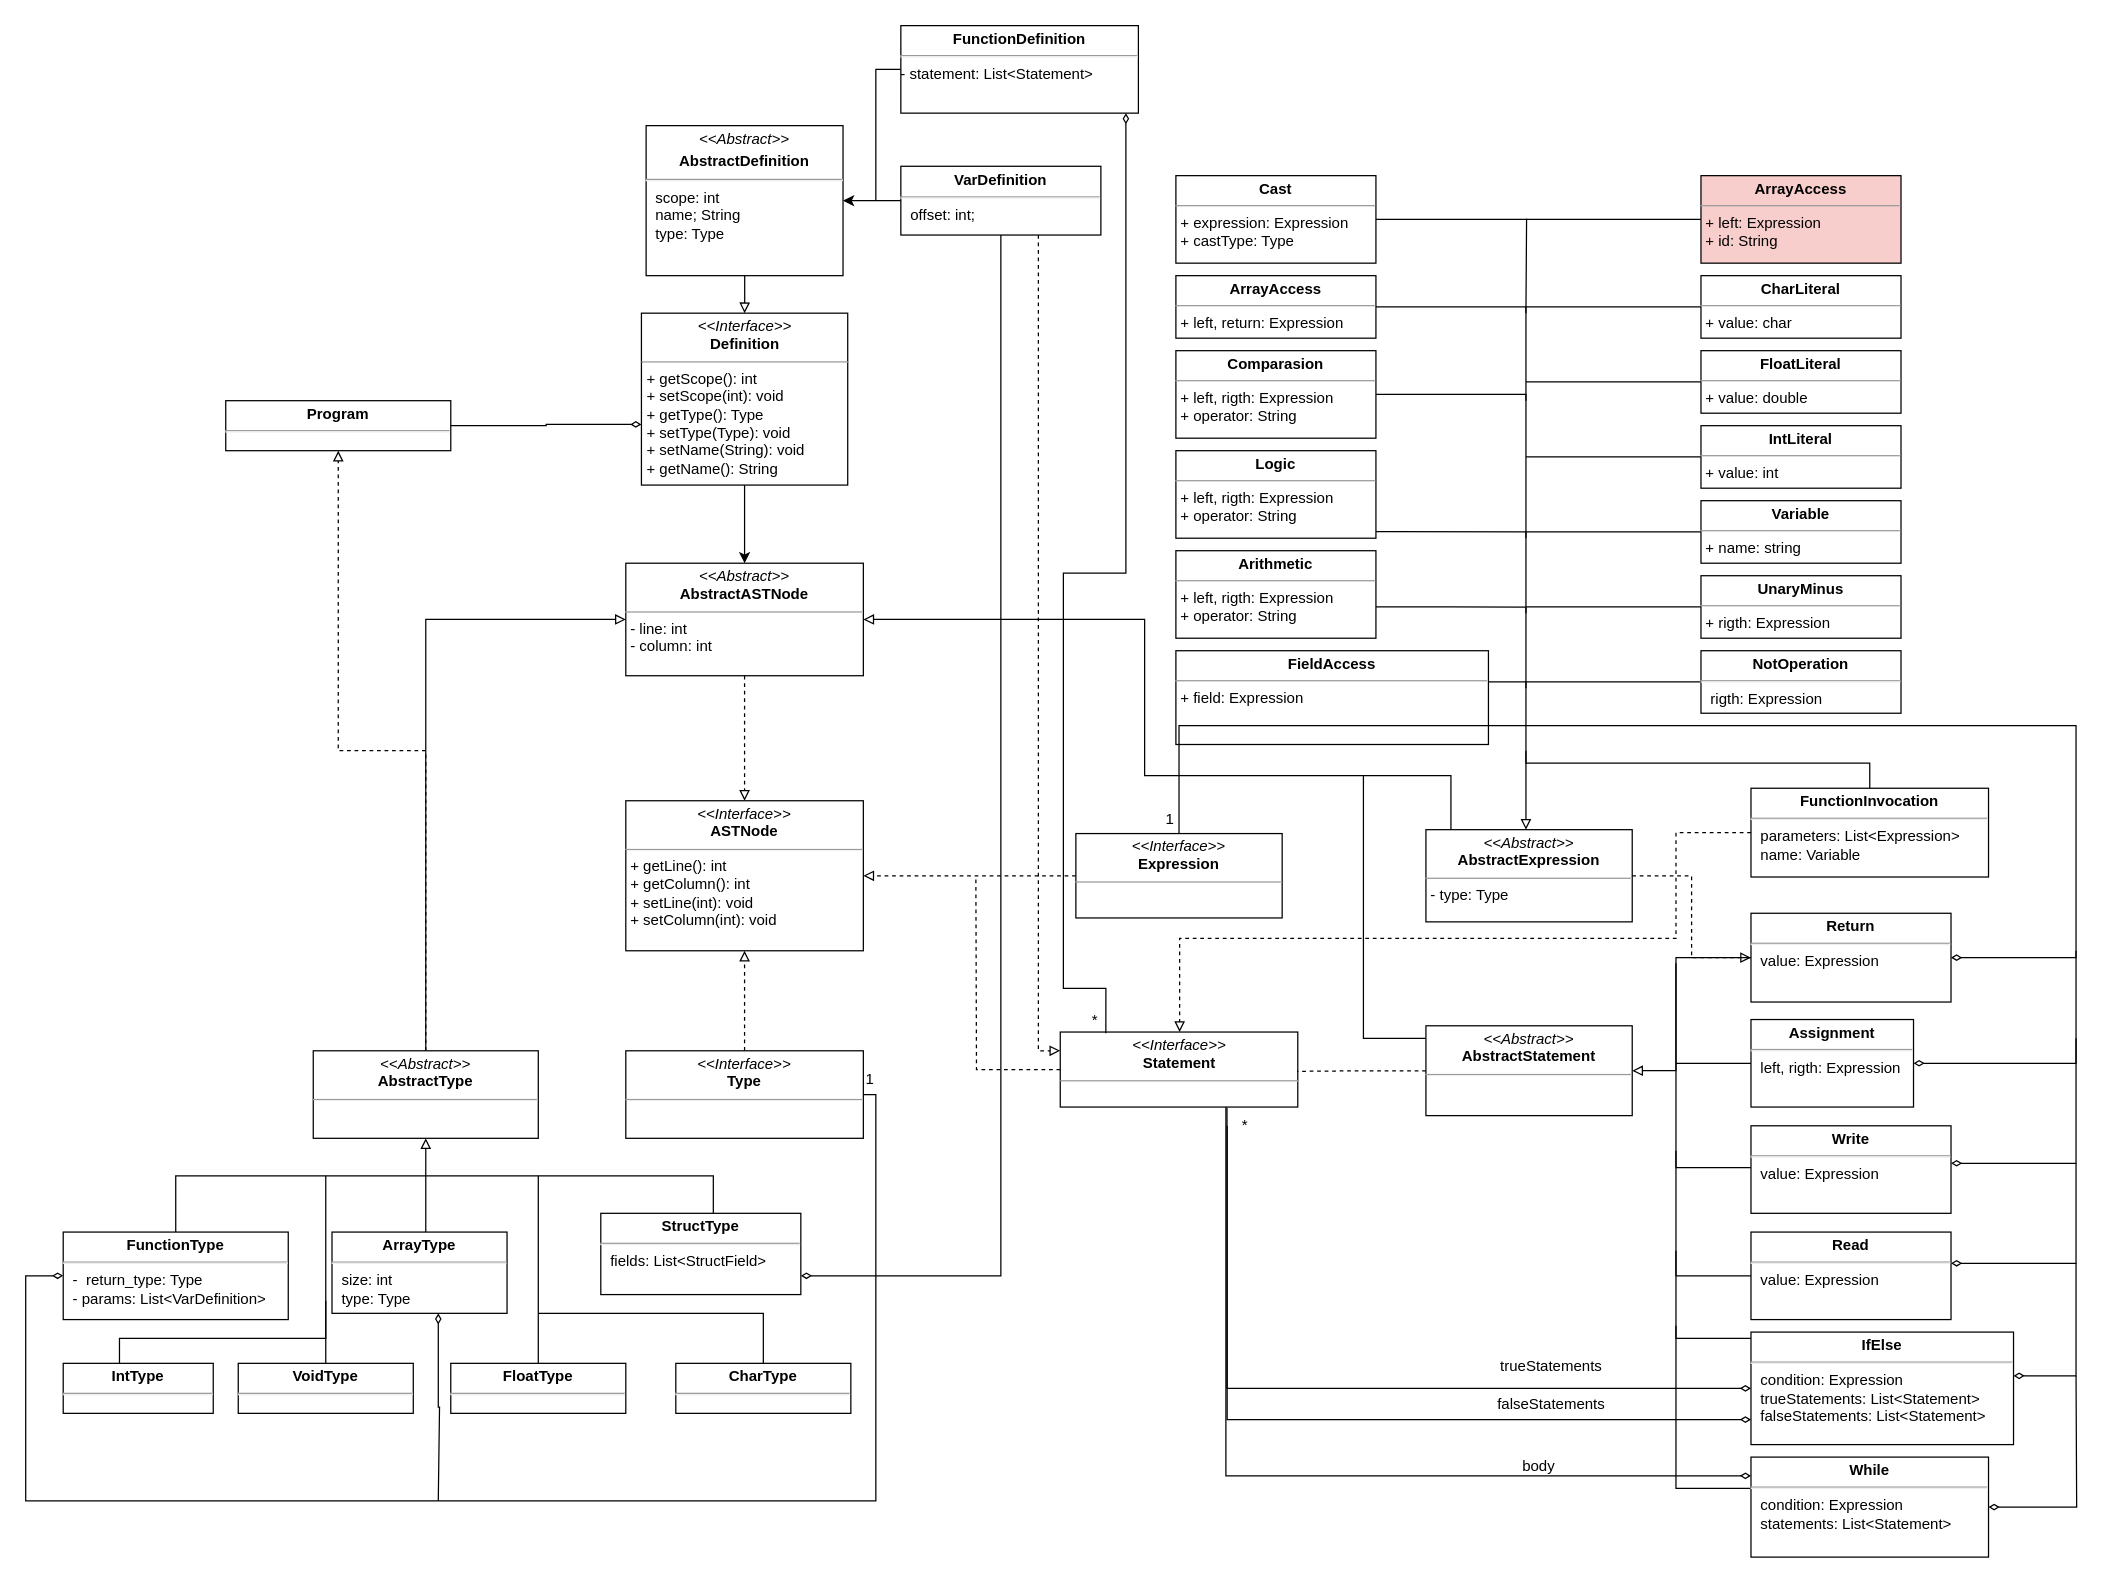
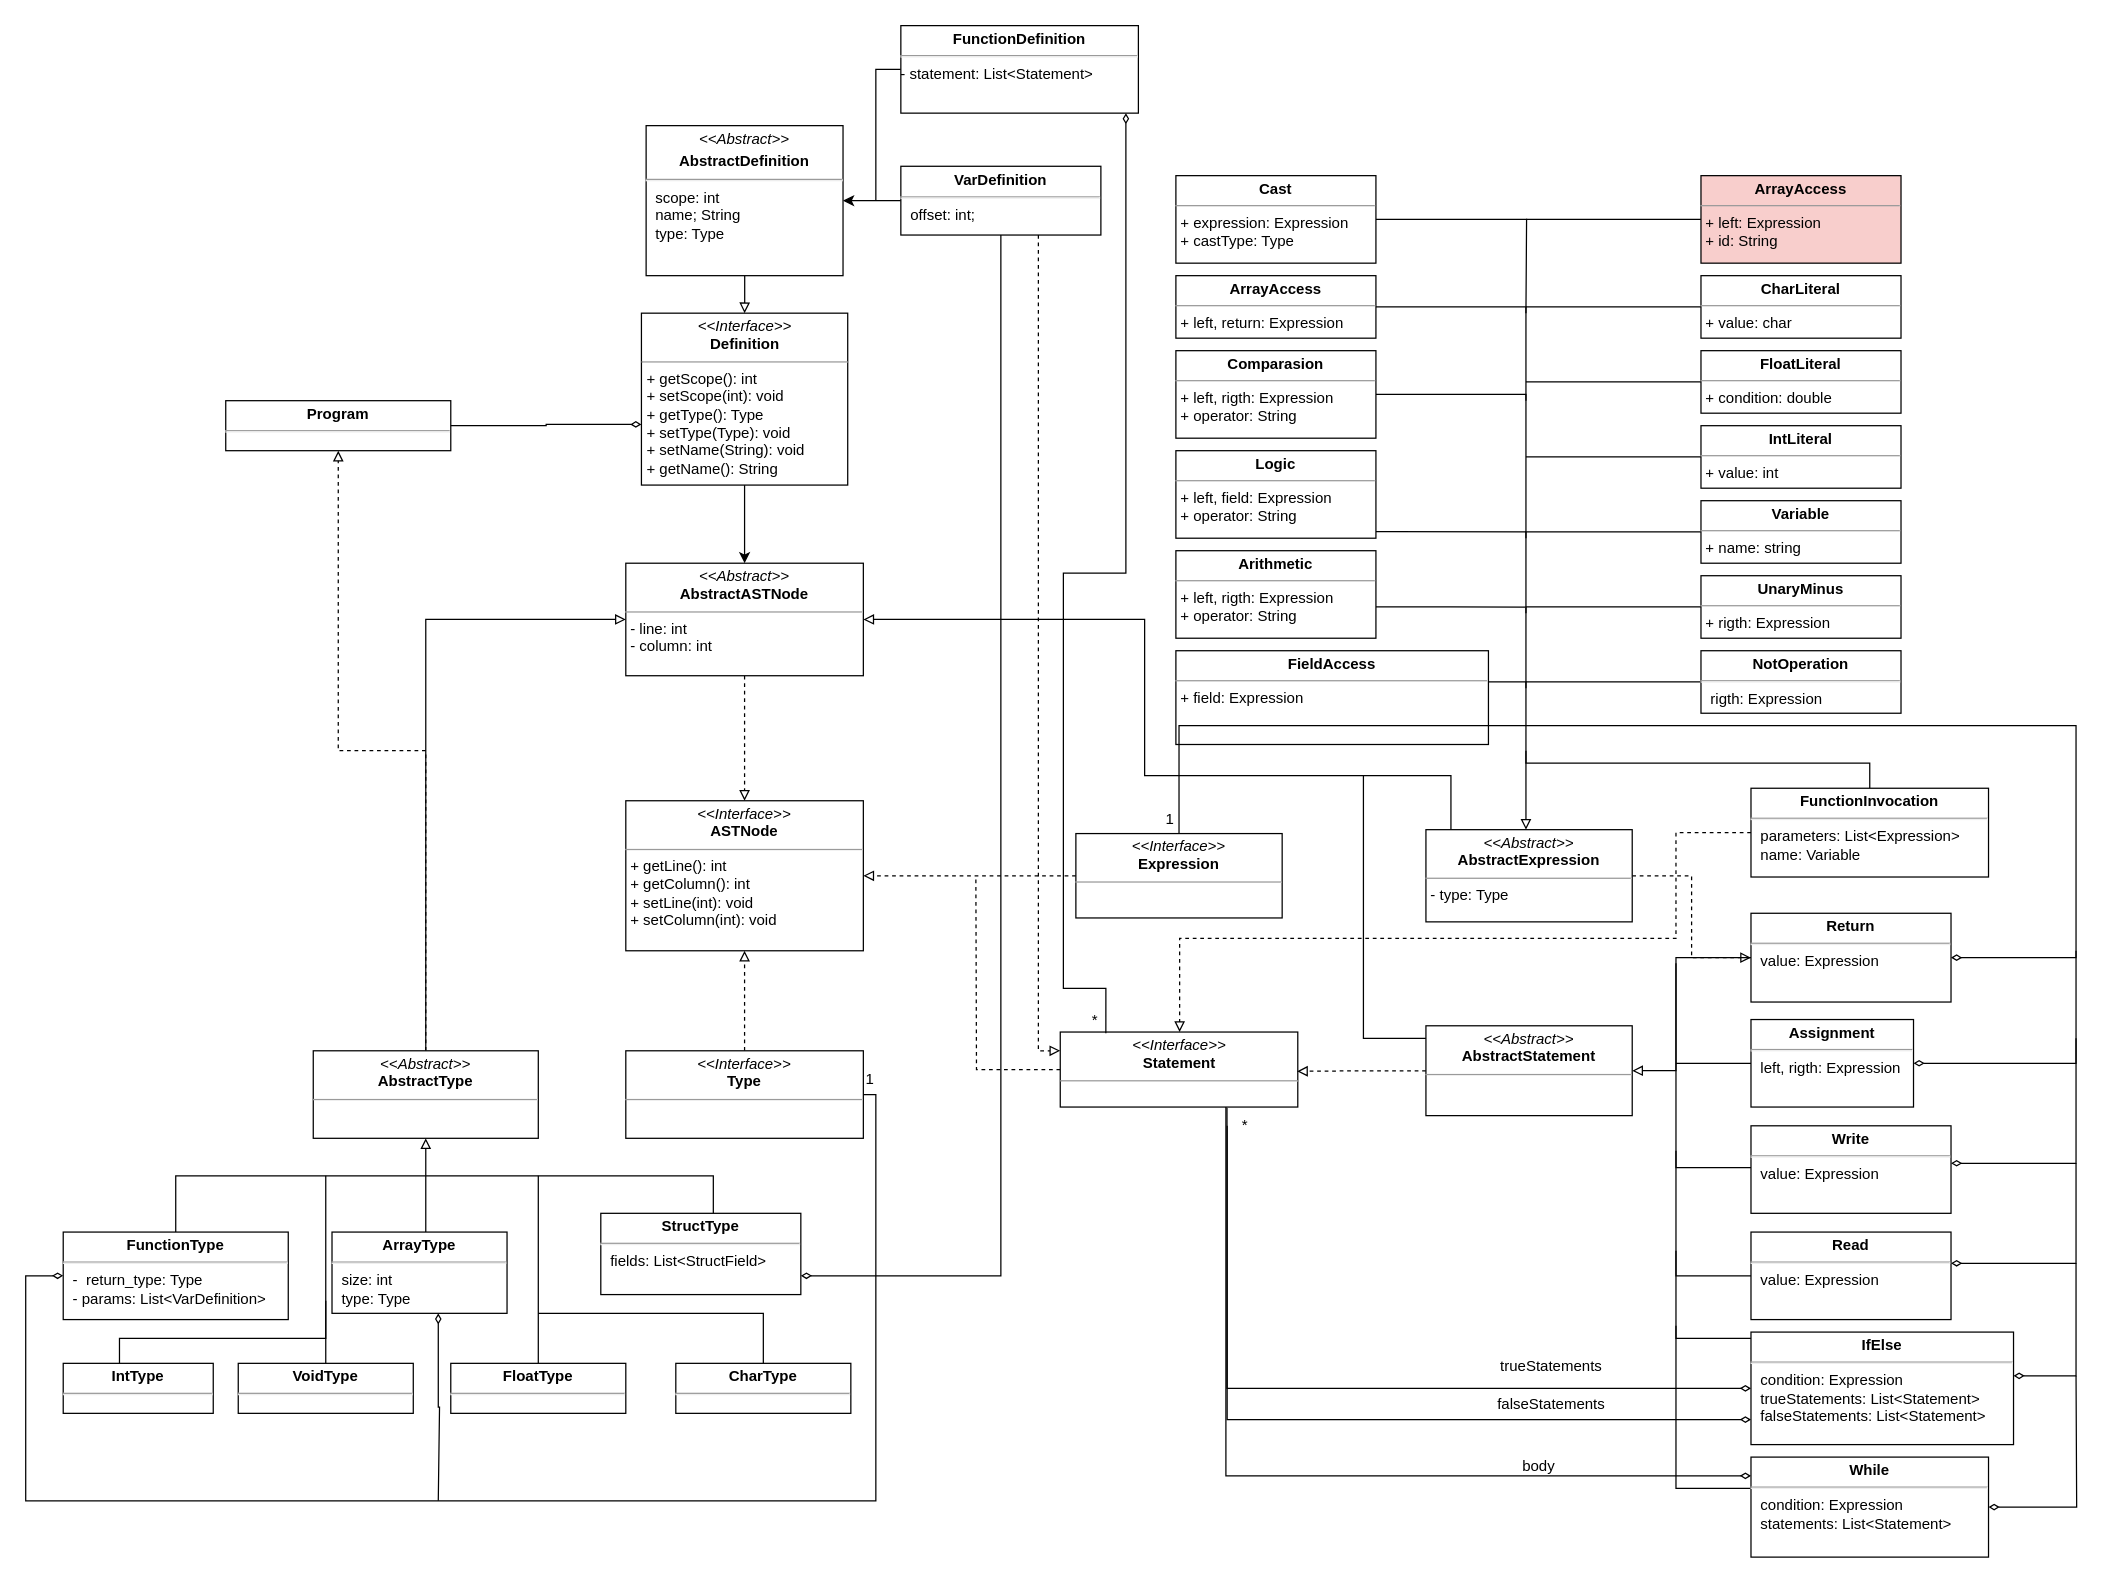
node "FloatLiteral + value: double": label "FloatLiteral + value: double" -> "FloatLiteral + condition: double"
node "Logic + left, rigth: Expression + operator: String": label "Logic + left, rigth: Expression + operator: String" -> "Logic + left, field: Expression + operator: String"
edge "<<Interface>> Statement" -- "<<Abstract>> AbstractStatement": arrowhead none -> block
